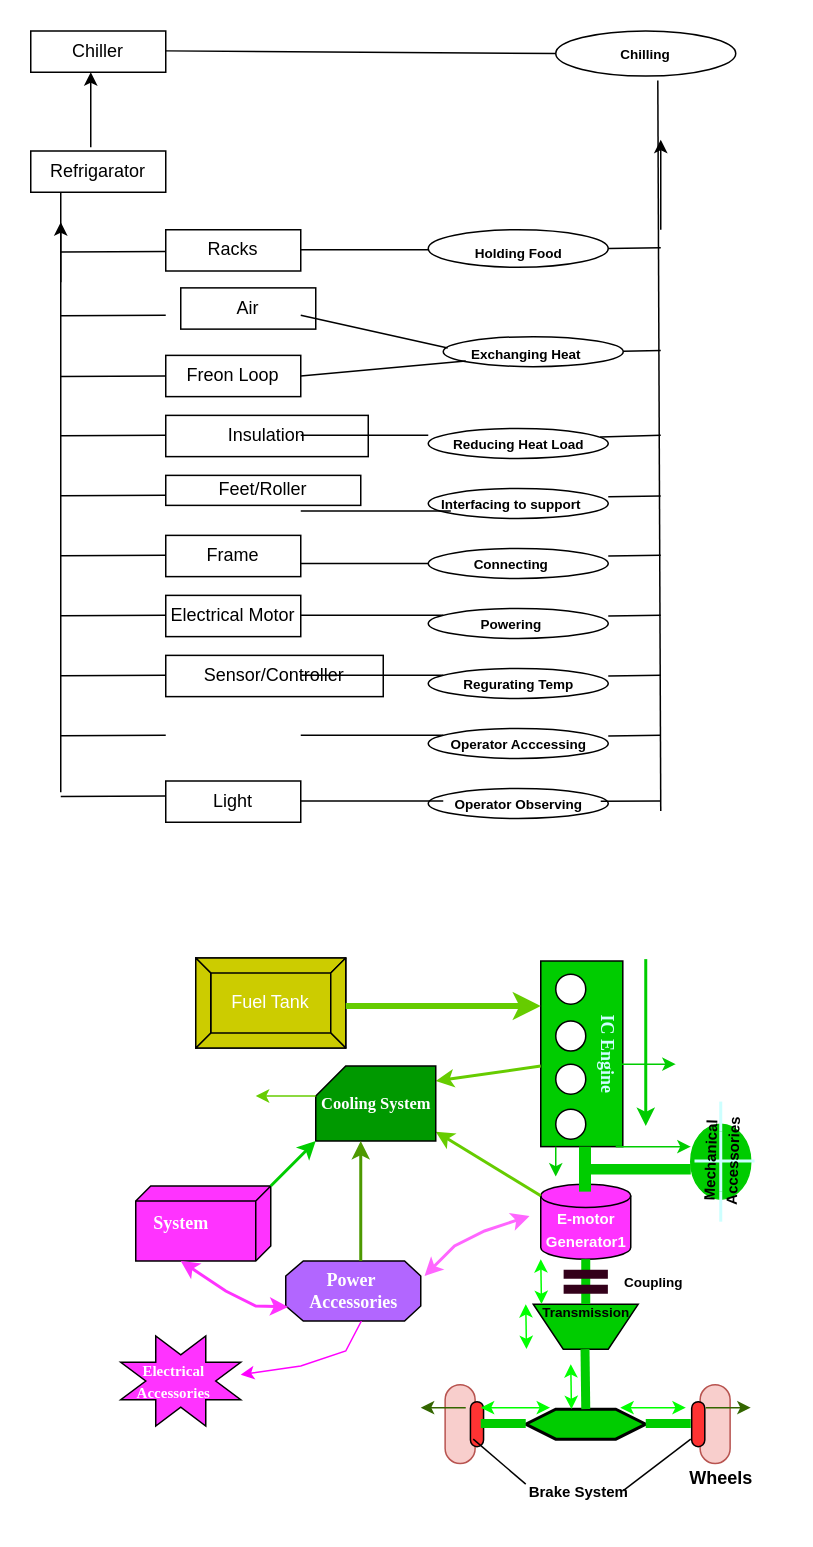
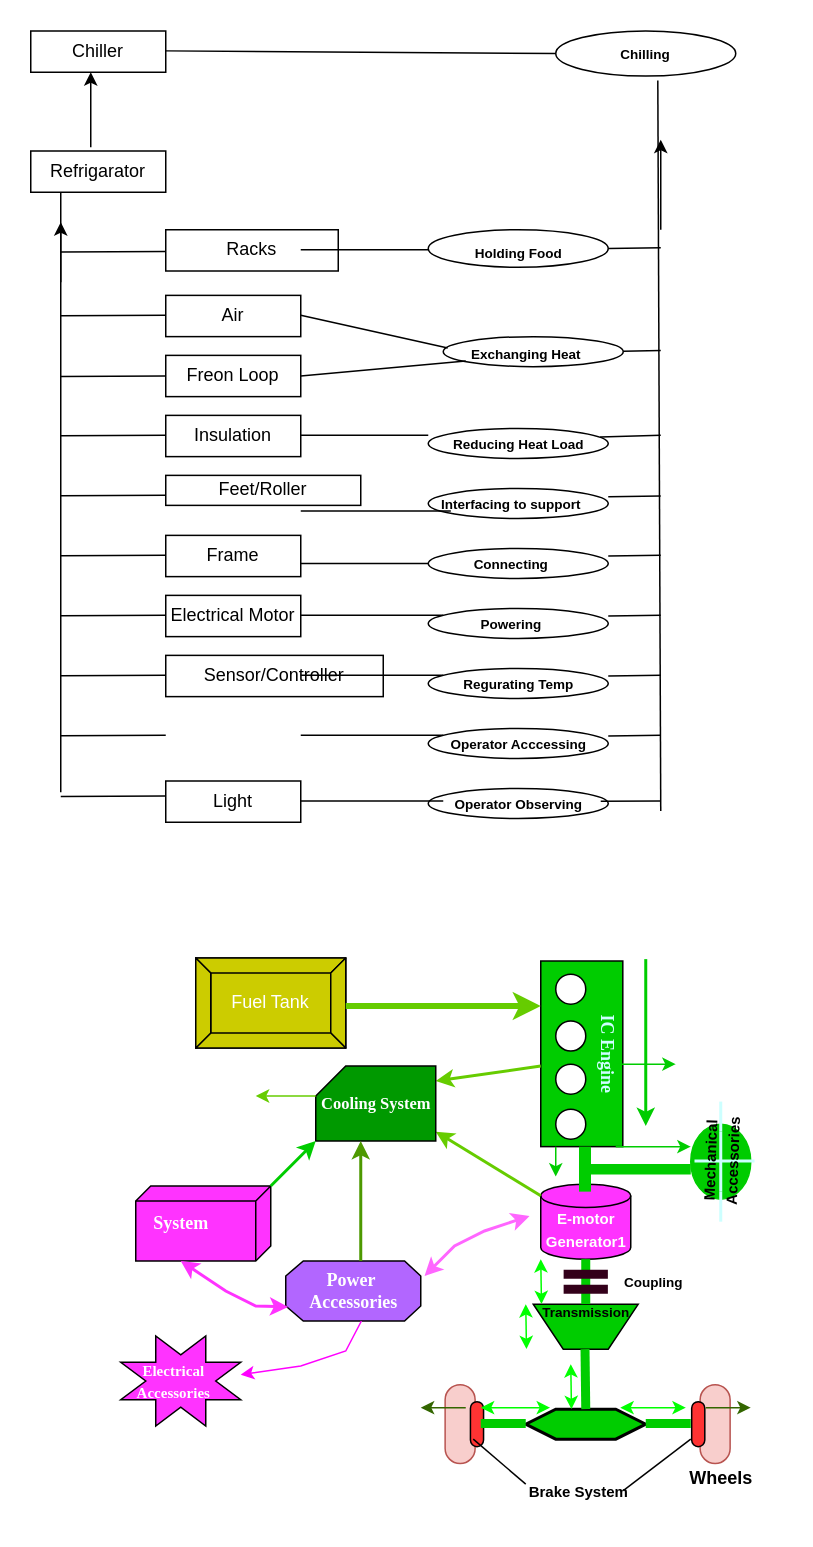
node "Racks": size 135x41 -> 173x41
node "Air": moved (248, 308) -> (233, 316)
node "Insulation": size 203x41 -> 135x41
